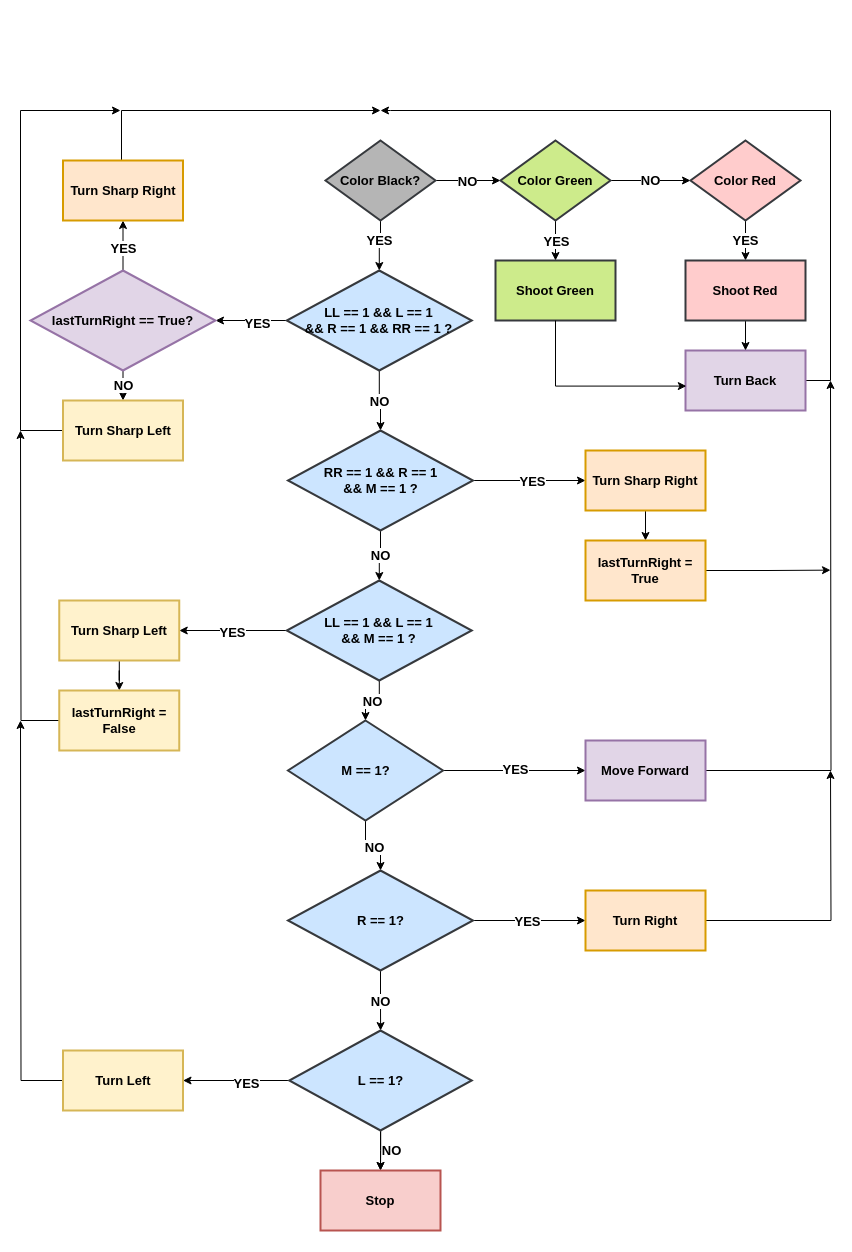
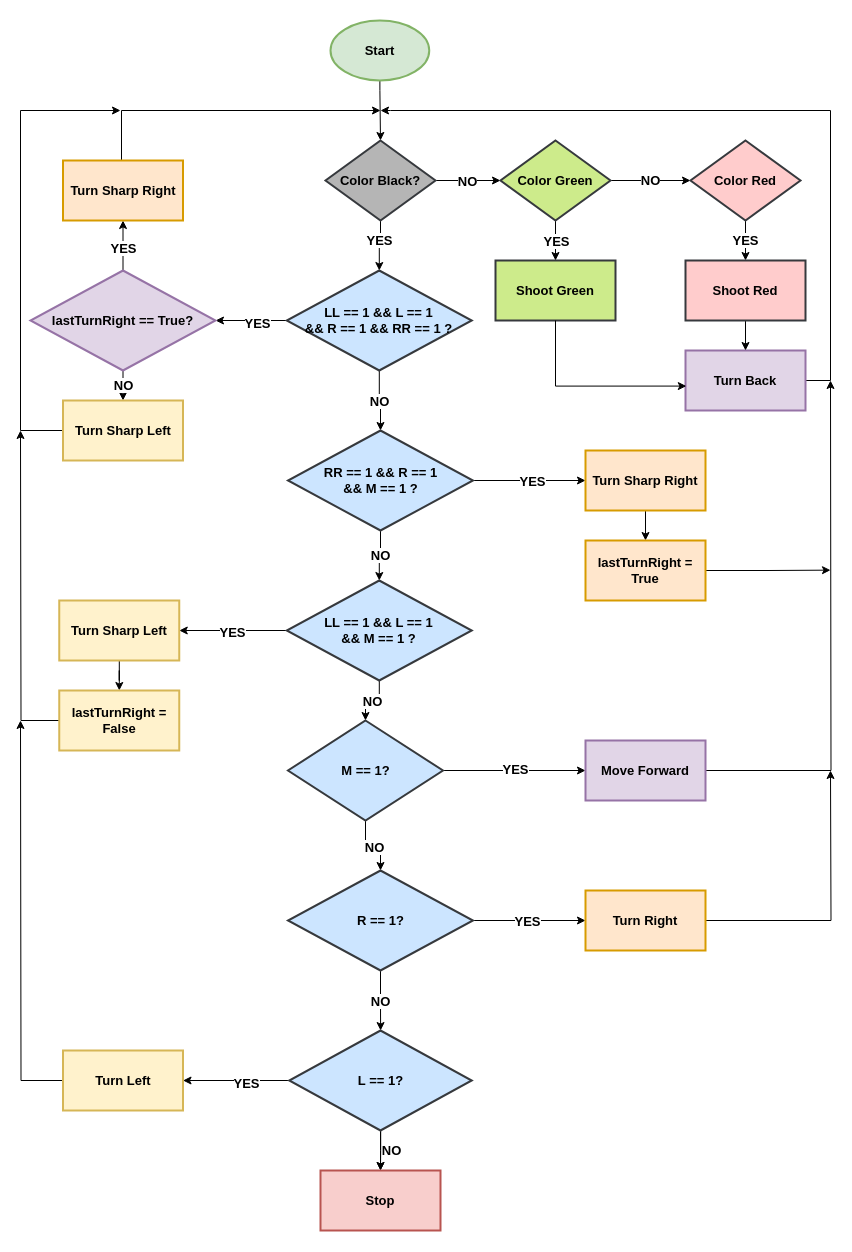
node "Start": added
edge "Start" -> "Color Black?": added
